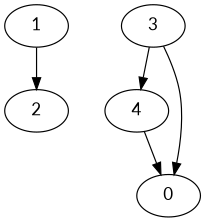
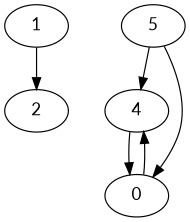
node "3": label "3" -> "5"
edge "0" -> "4": added
